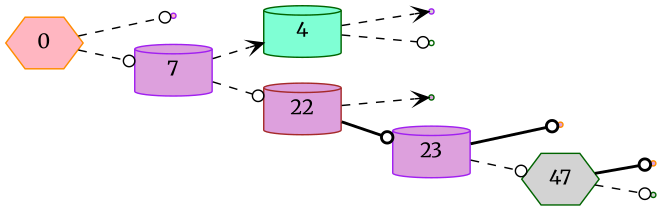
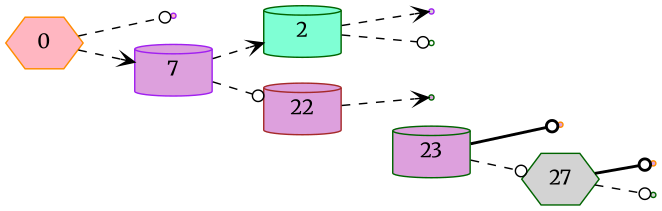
node "4": label "4" -> "2"
edge "0" -> "7": arrowhead odot -> vee
edge "22" -> "23": removed
node "23": color purple -> darkgreen
node "47": label "47" -> "27"
